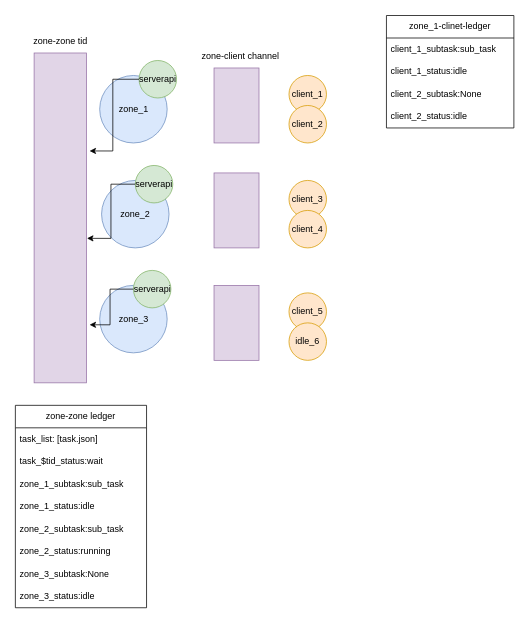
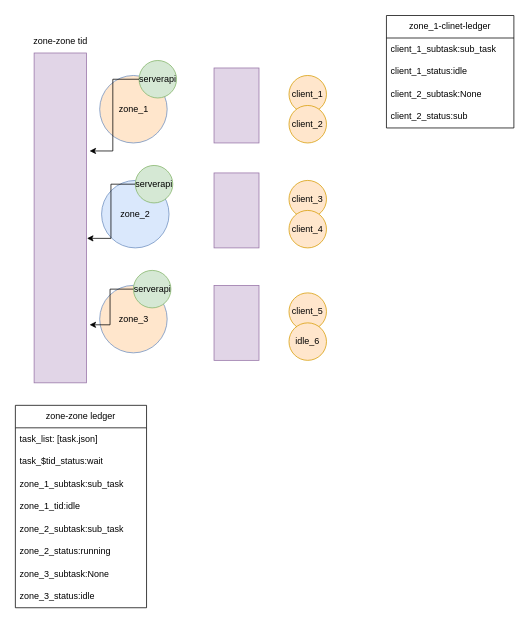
node "zone-client channel": removed
node "zone_1": fillcolor #dae8fc -> #ffe6cc
node "client_2_status:idle": label "client_2_status:idle" -> "client_2_status:sub"
node "zone_3": fillcolor #dae8fc -> #ffe6cc
node "zone_1_status:idle": label "zone_1_status:idle" -> "zone_1_tid:idle"
